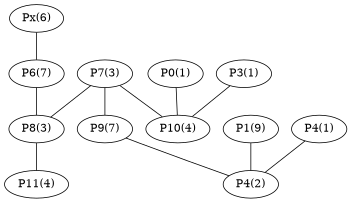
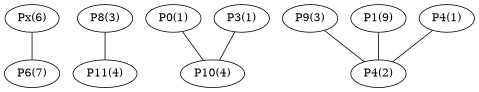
node "P7(3)": removed
edge "P6(7)" -- "P8(3)": removed
node "P9(7)": label "P9(7)" -> "P9(3)"
